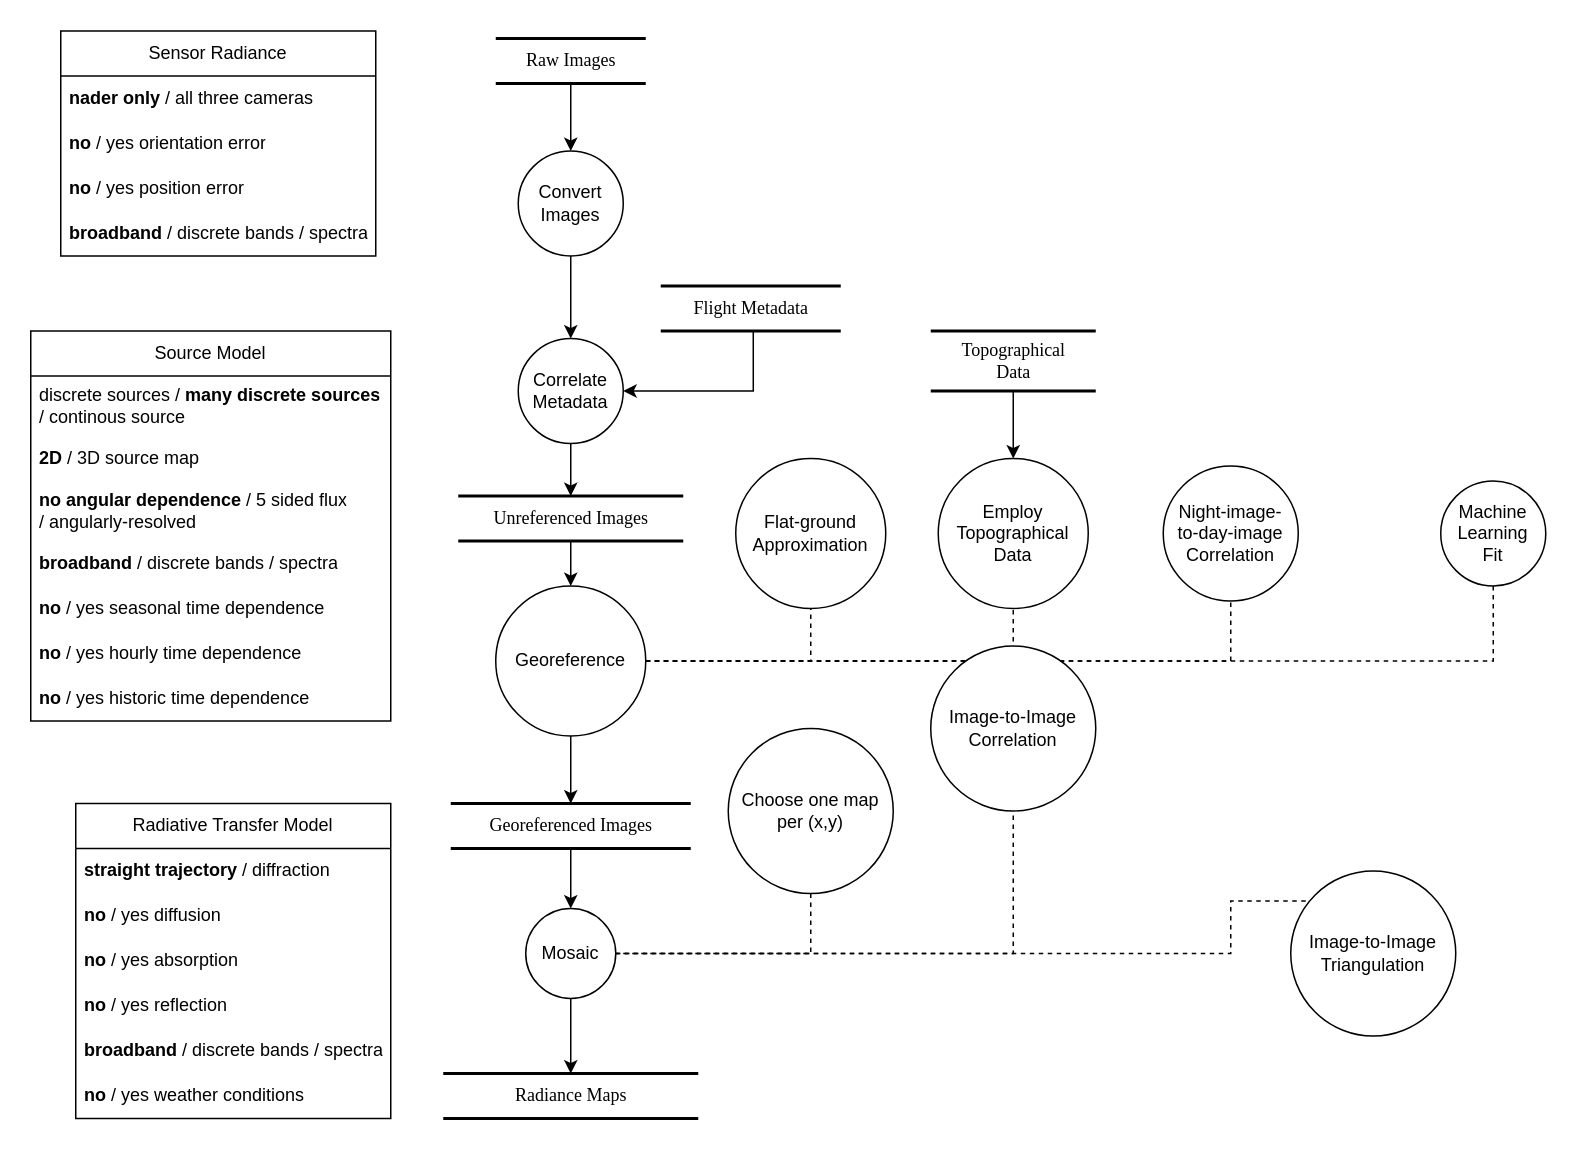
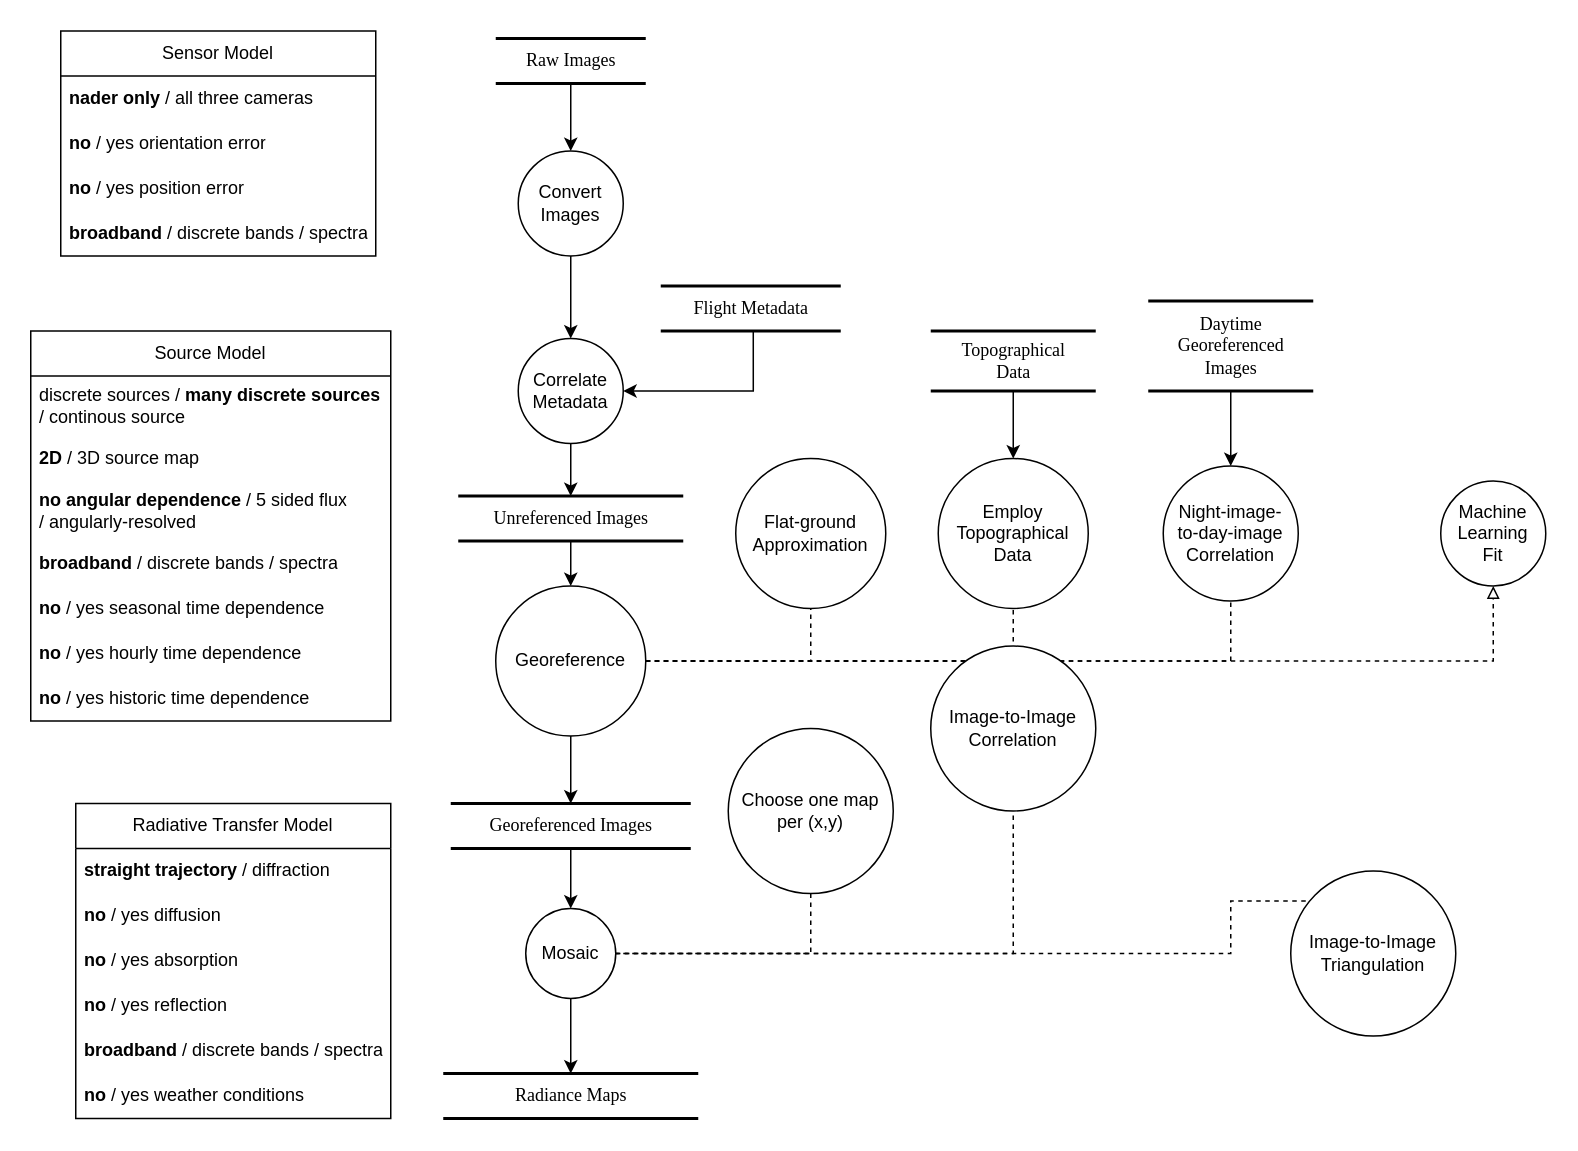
node "Sensor Radiance": label "Sensor Radiance" -> "Sensor Model"
node "Daytime Georeferenced Images": added
edge "Daytime Georeferenced Images" -> "Night-image- to-day-image Correlation": added
edge "Machine Learning Fit" -- "Georeference": arrowhead none -> block
